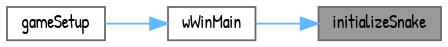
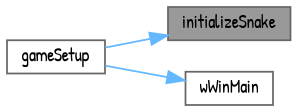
edge "wWinMain" -> "initializeSnake": now "gameSetup" -> "initializeSnake"
